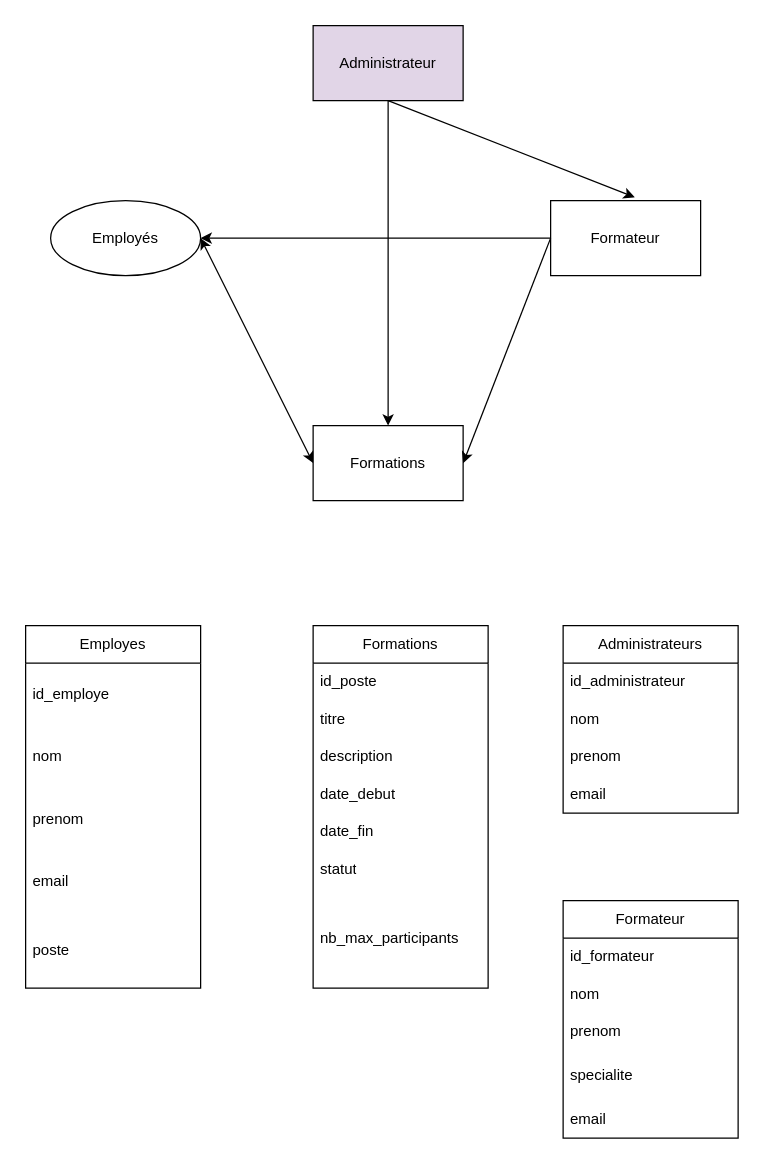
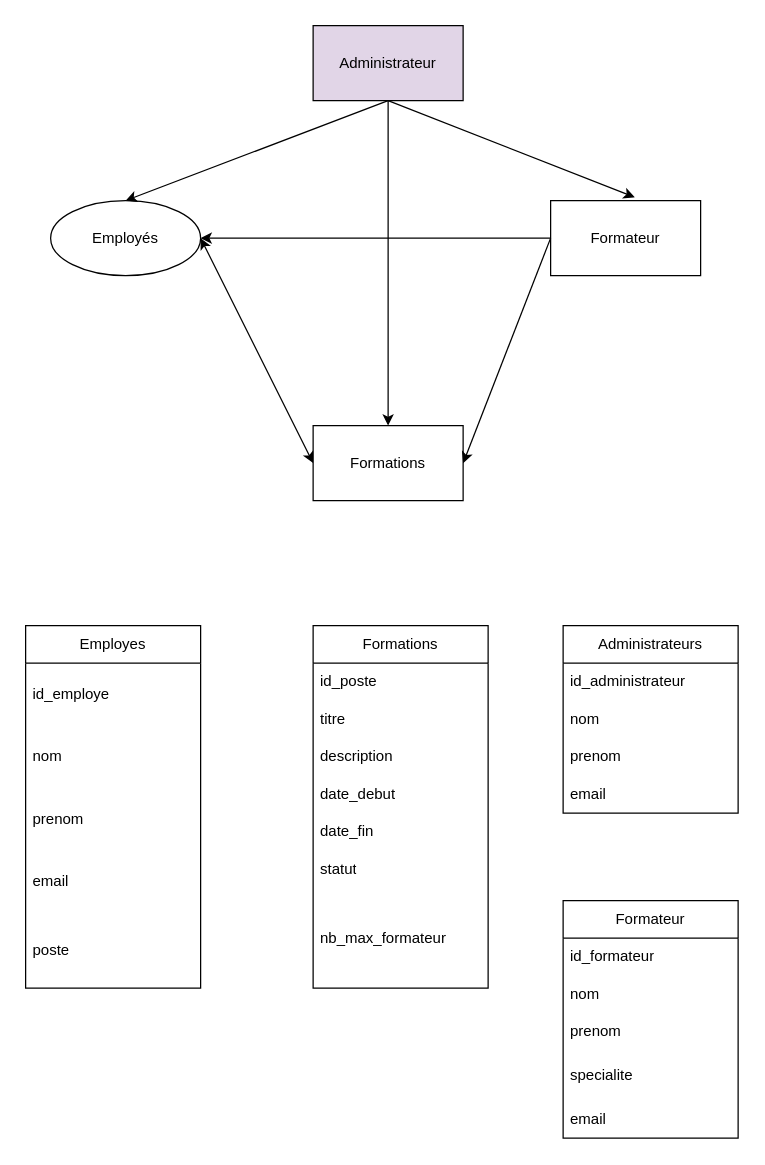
edge "Administrateur" -> "Employés": added
node "nb_max_participants": label "nb_max_participants" -> "nb_max_formateur"
